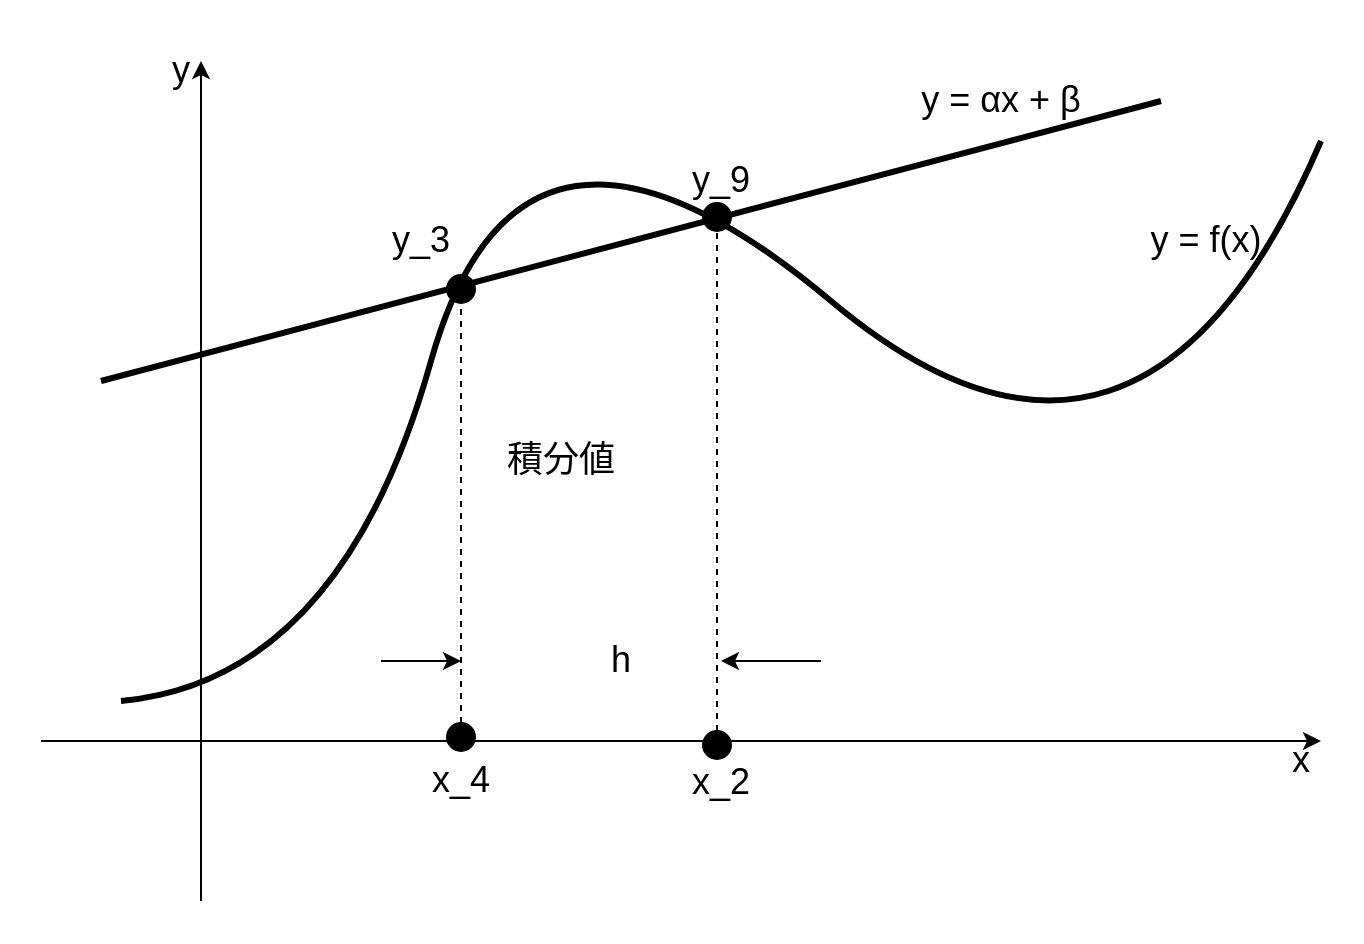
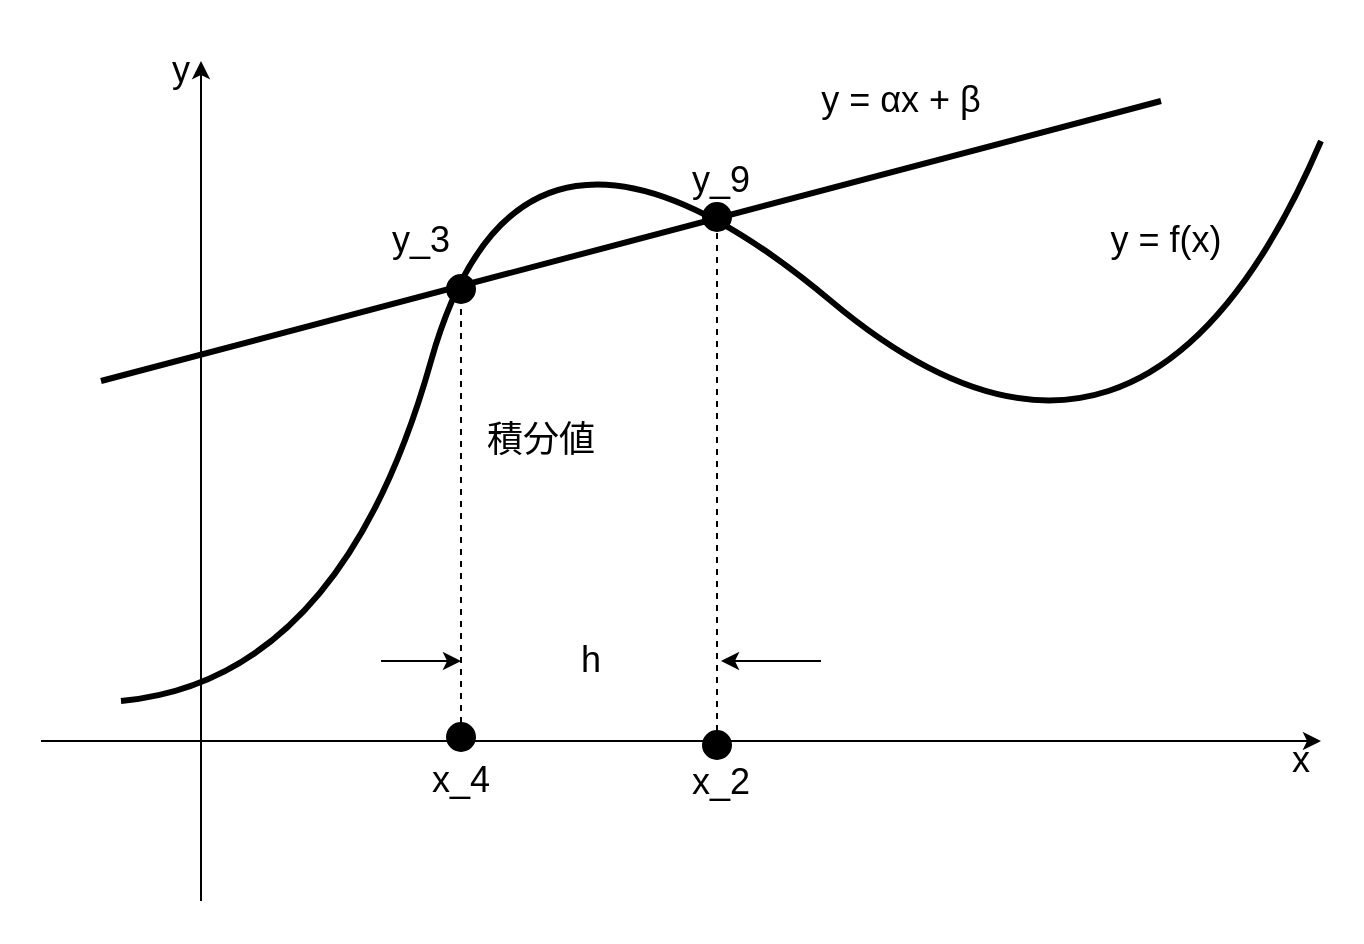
node "y = αx + β": moved (1001, 101) -> (901, 101)
node "y = f(x)": moved (1201, 241) -> (1161, 241)
node "積分値": moved (561, 461) -> (541, 441)
node "h": moved (621, 661) -> (591, 661)
